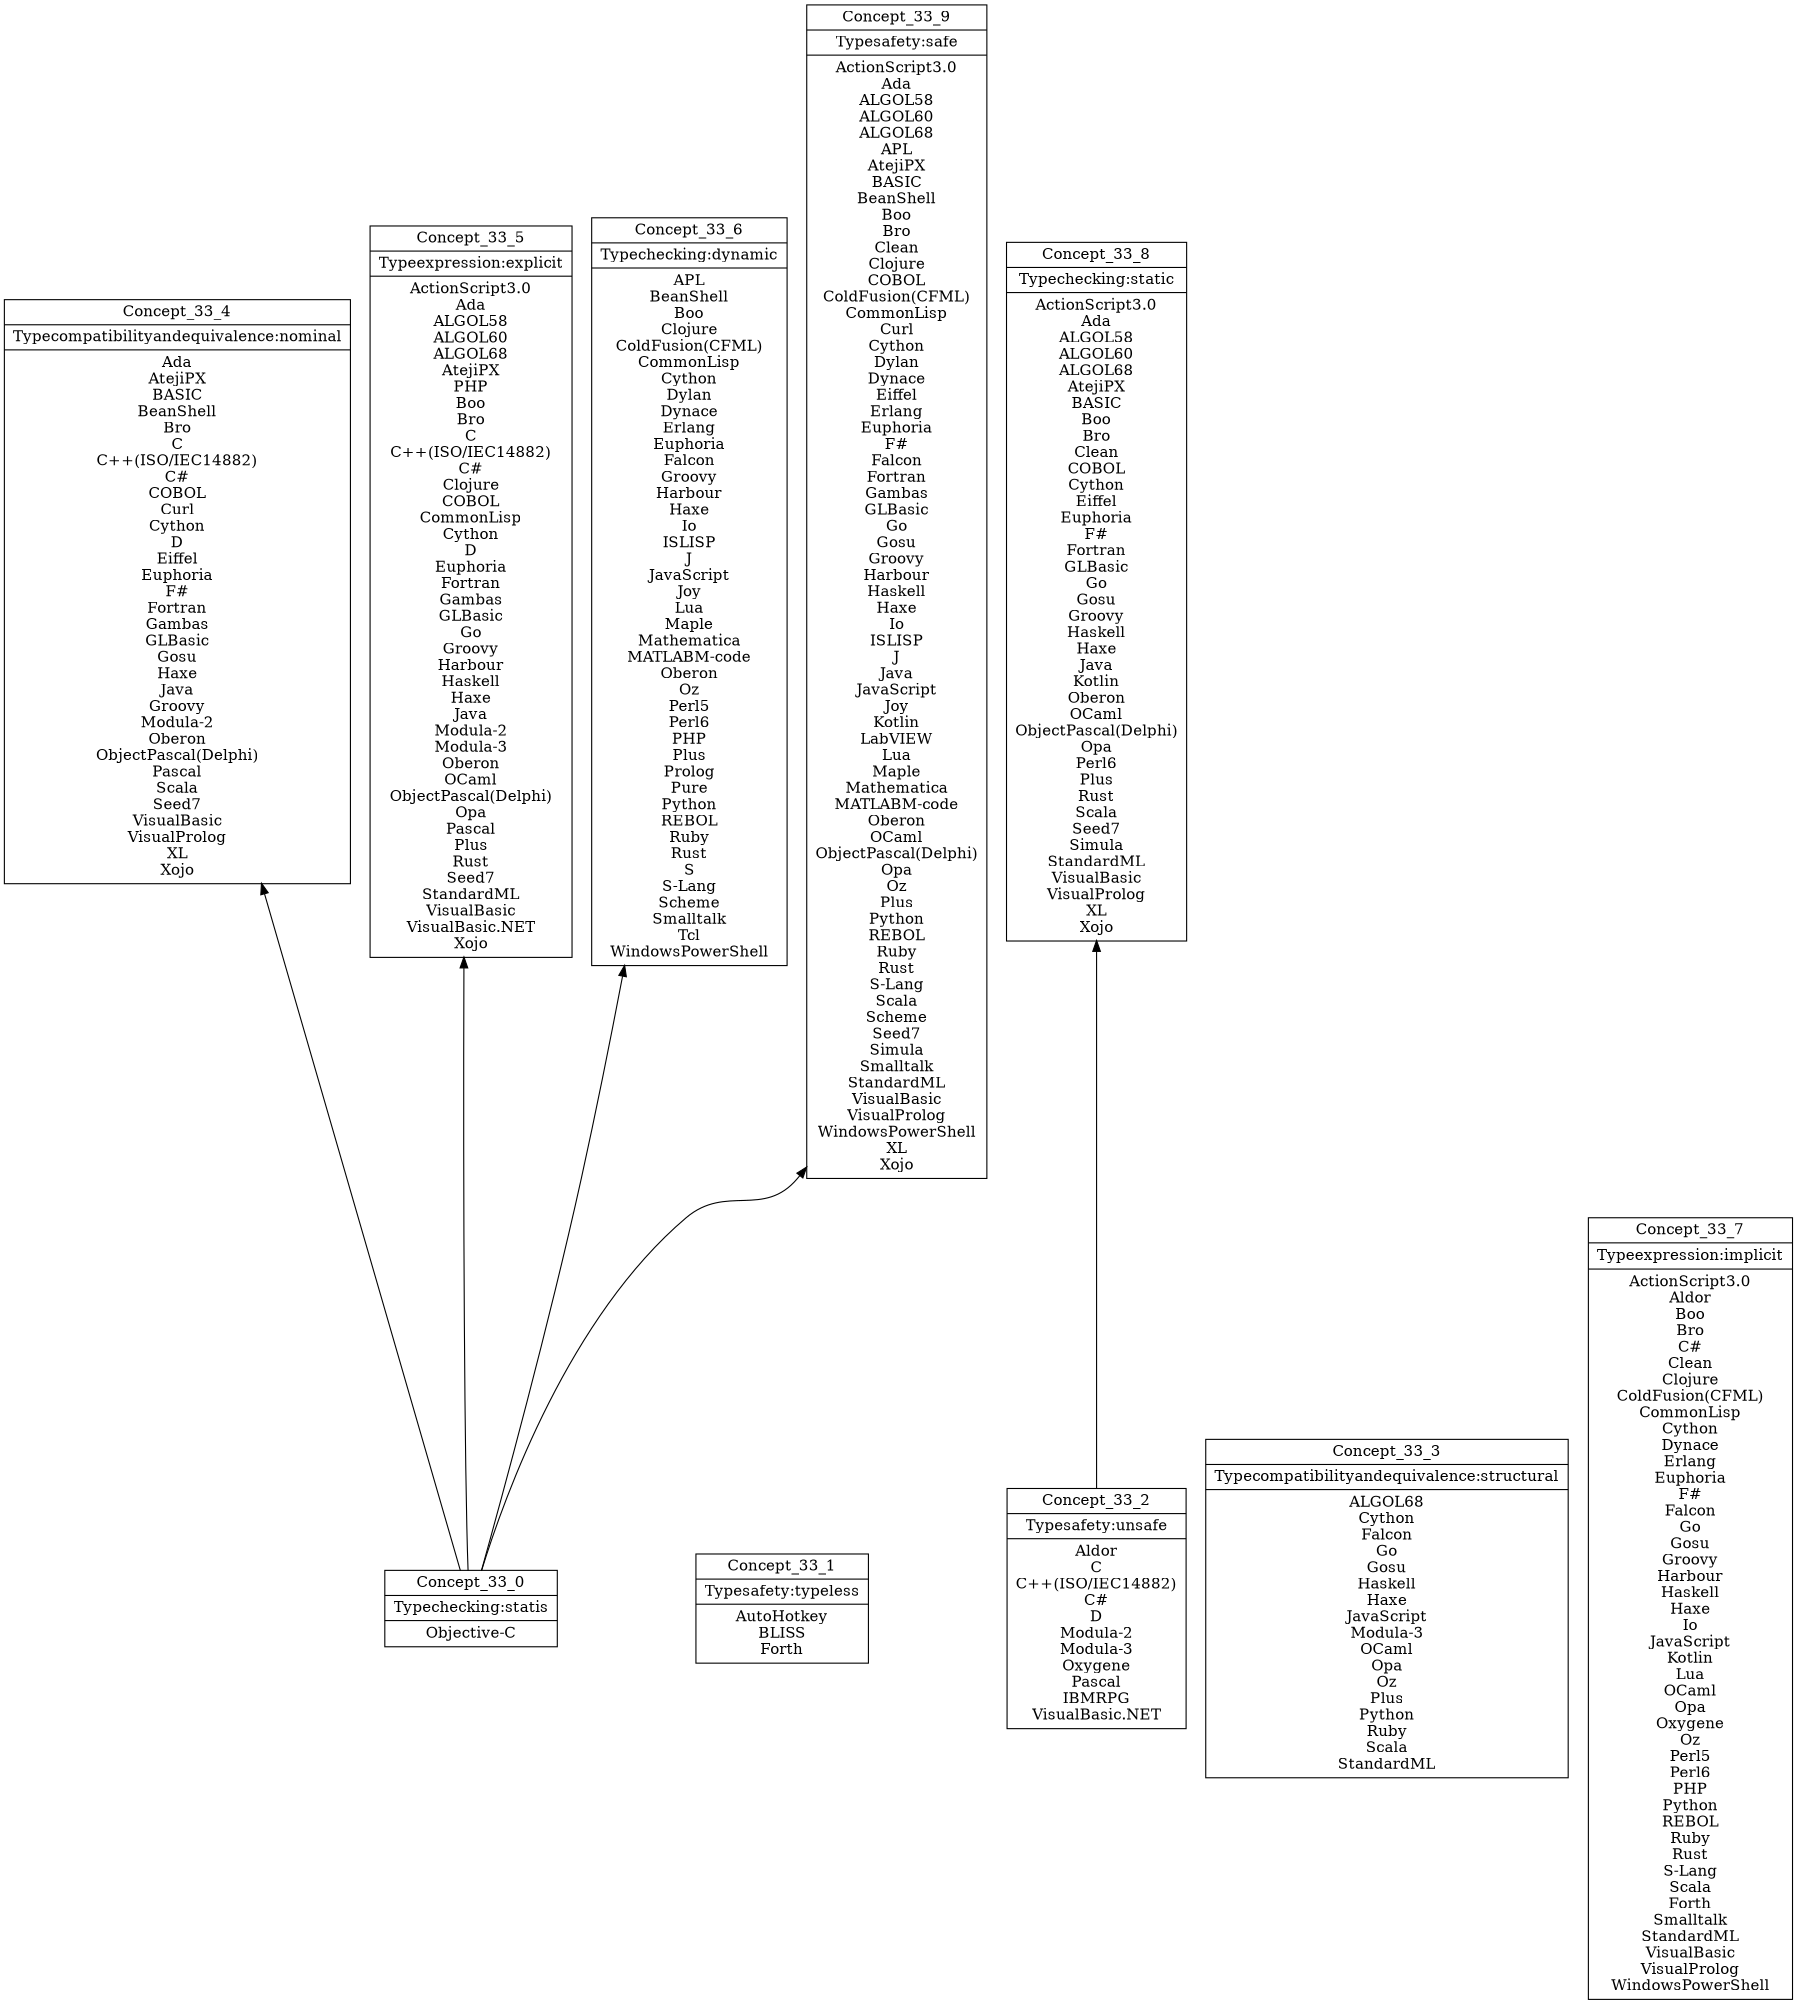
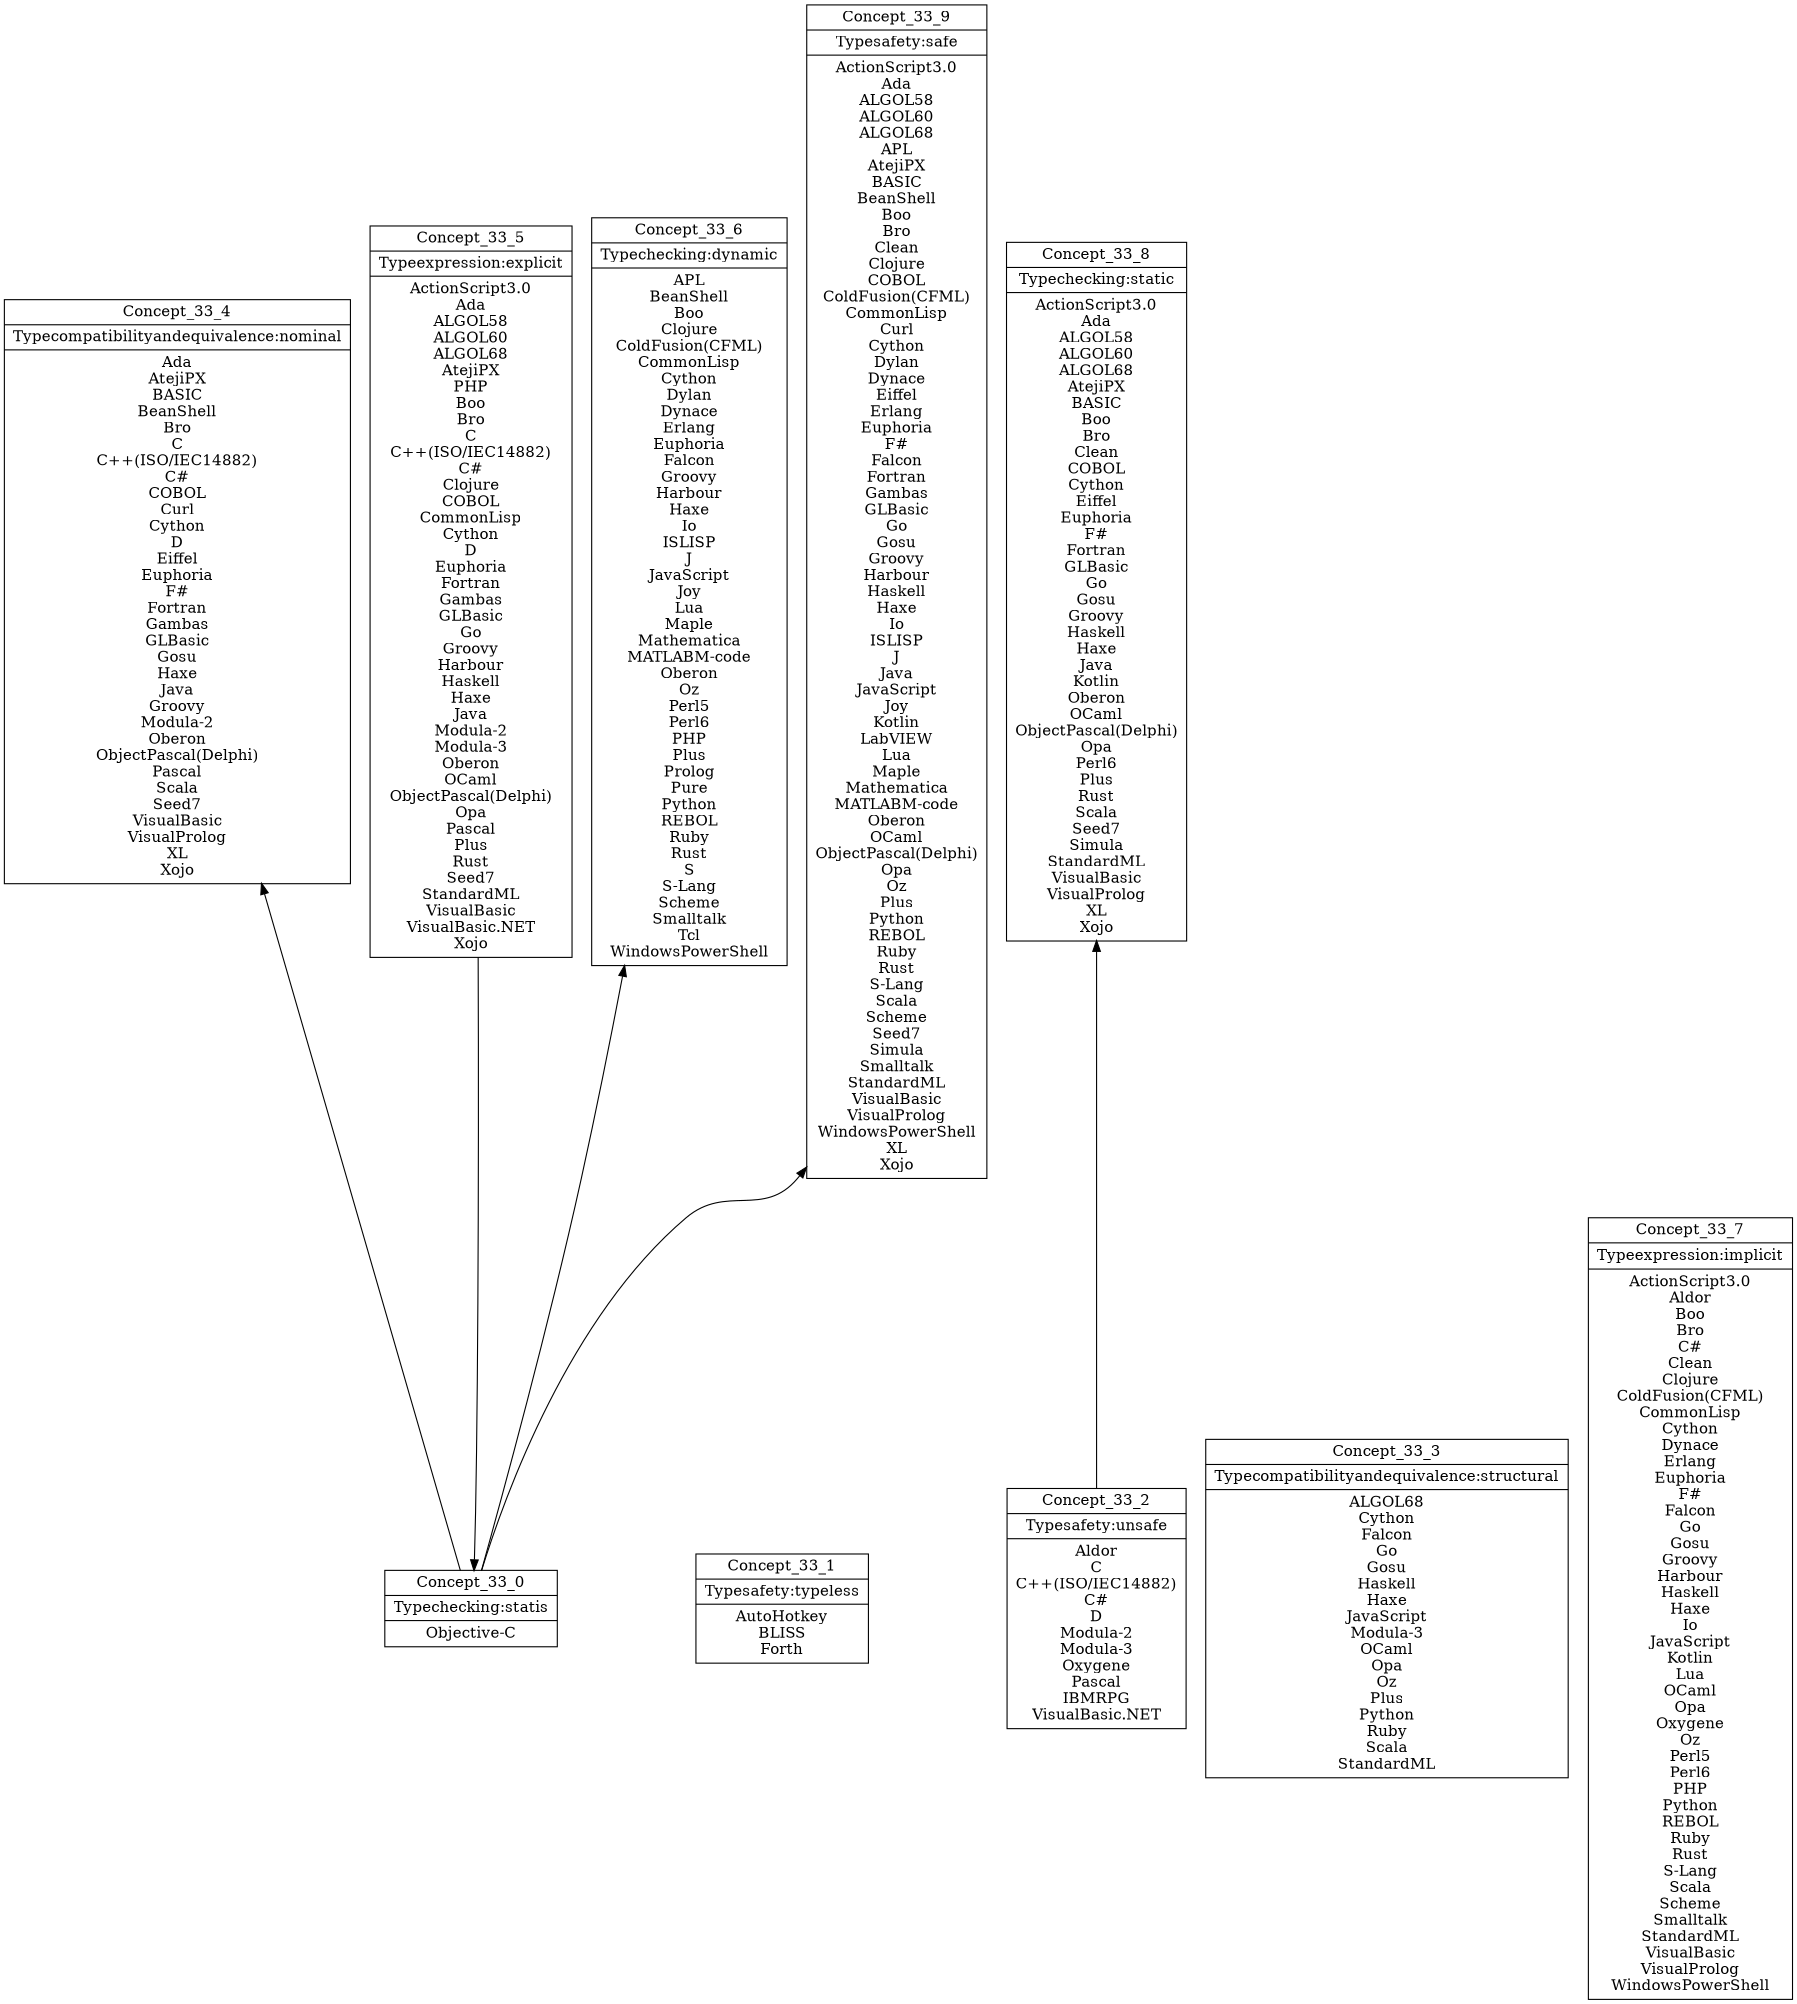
edge "Concept_33_0" -> "Concept_33_5": reversed
node "Concept_33_7": text "Forth" -> "Scheme"
